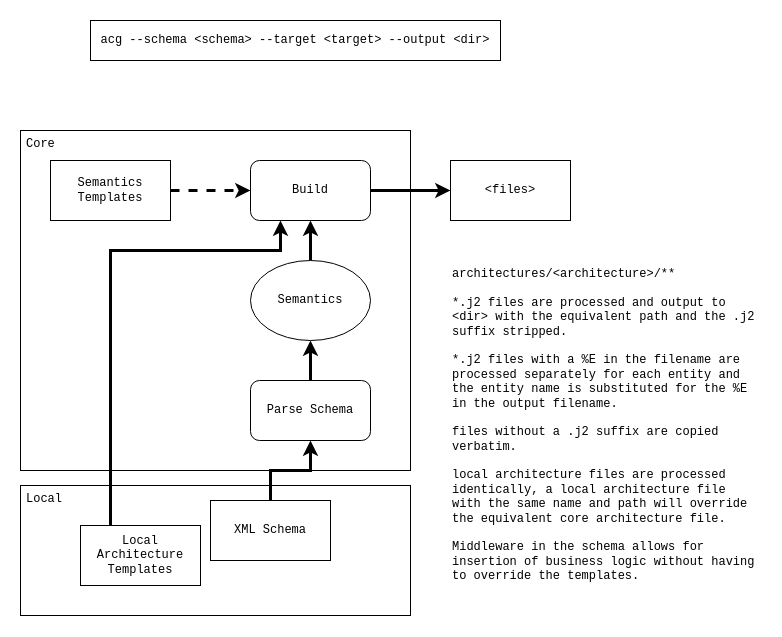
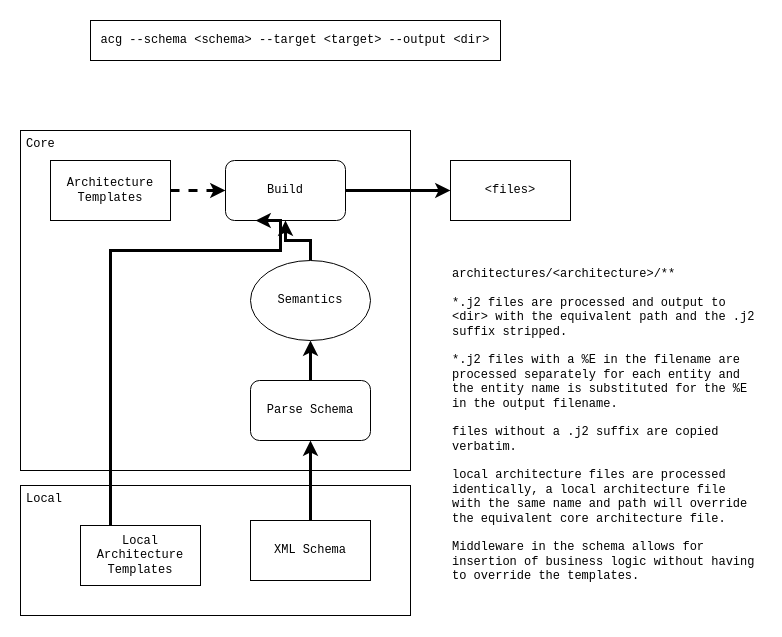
node "Semantics Templates": label "Semantics Templates" -> "Architecture Templates"
node "Build": moved (311, 191) -> (286, 191)
node "XML Schema": moved (271, 531) -> (311, 551)
